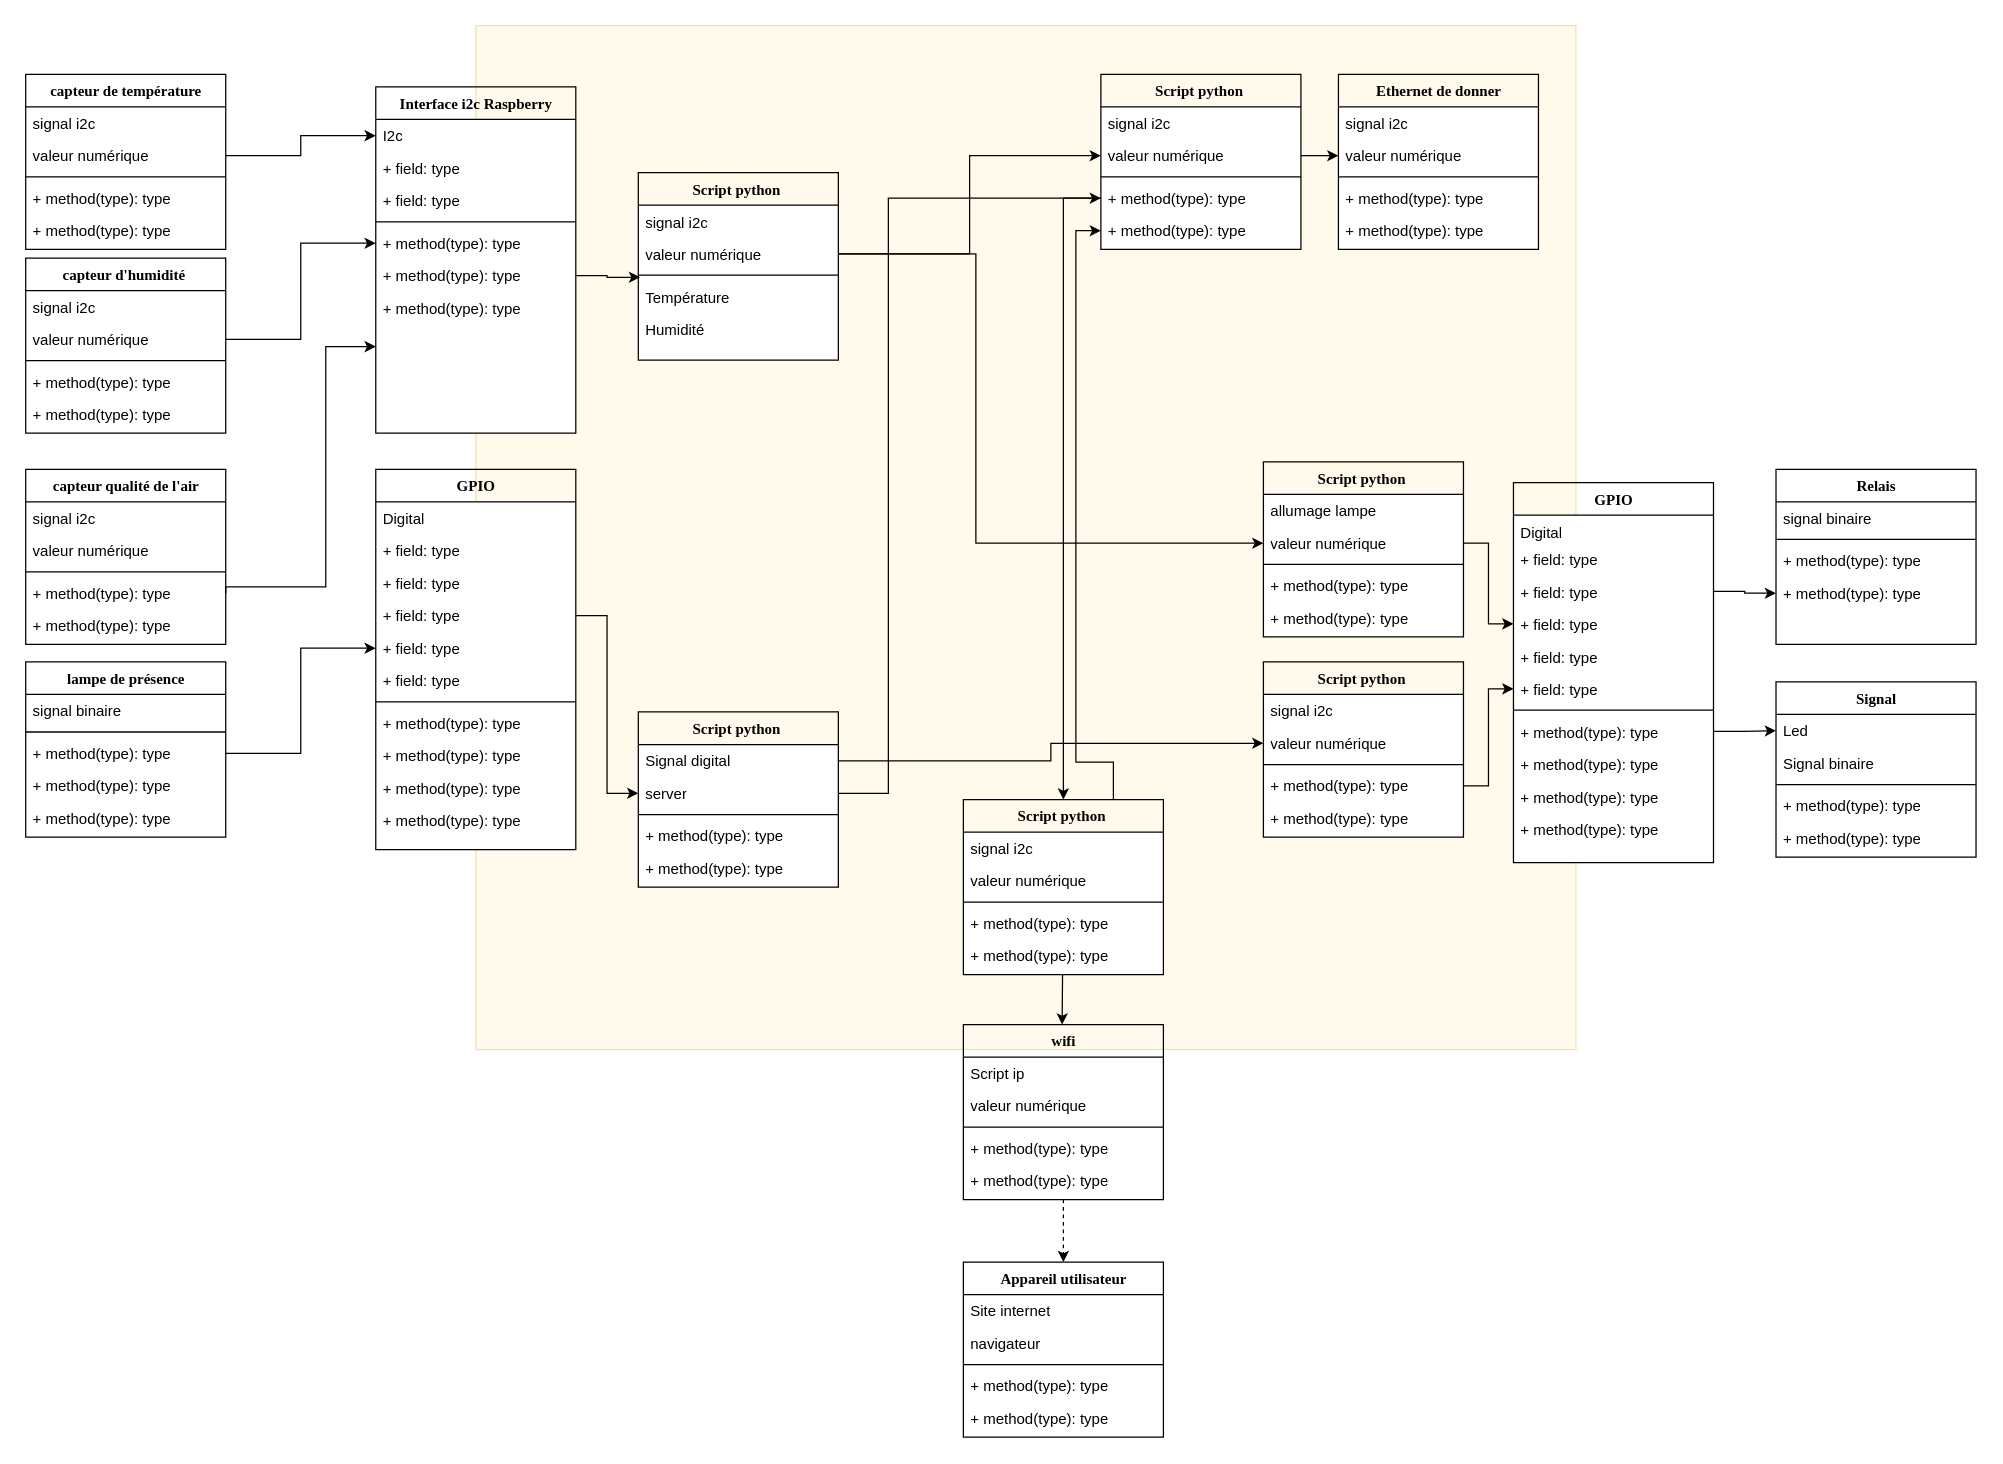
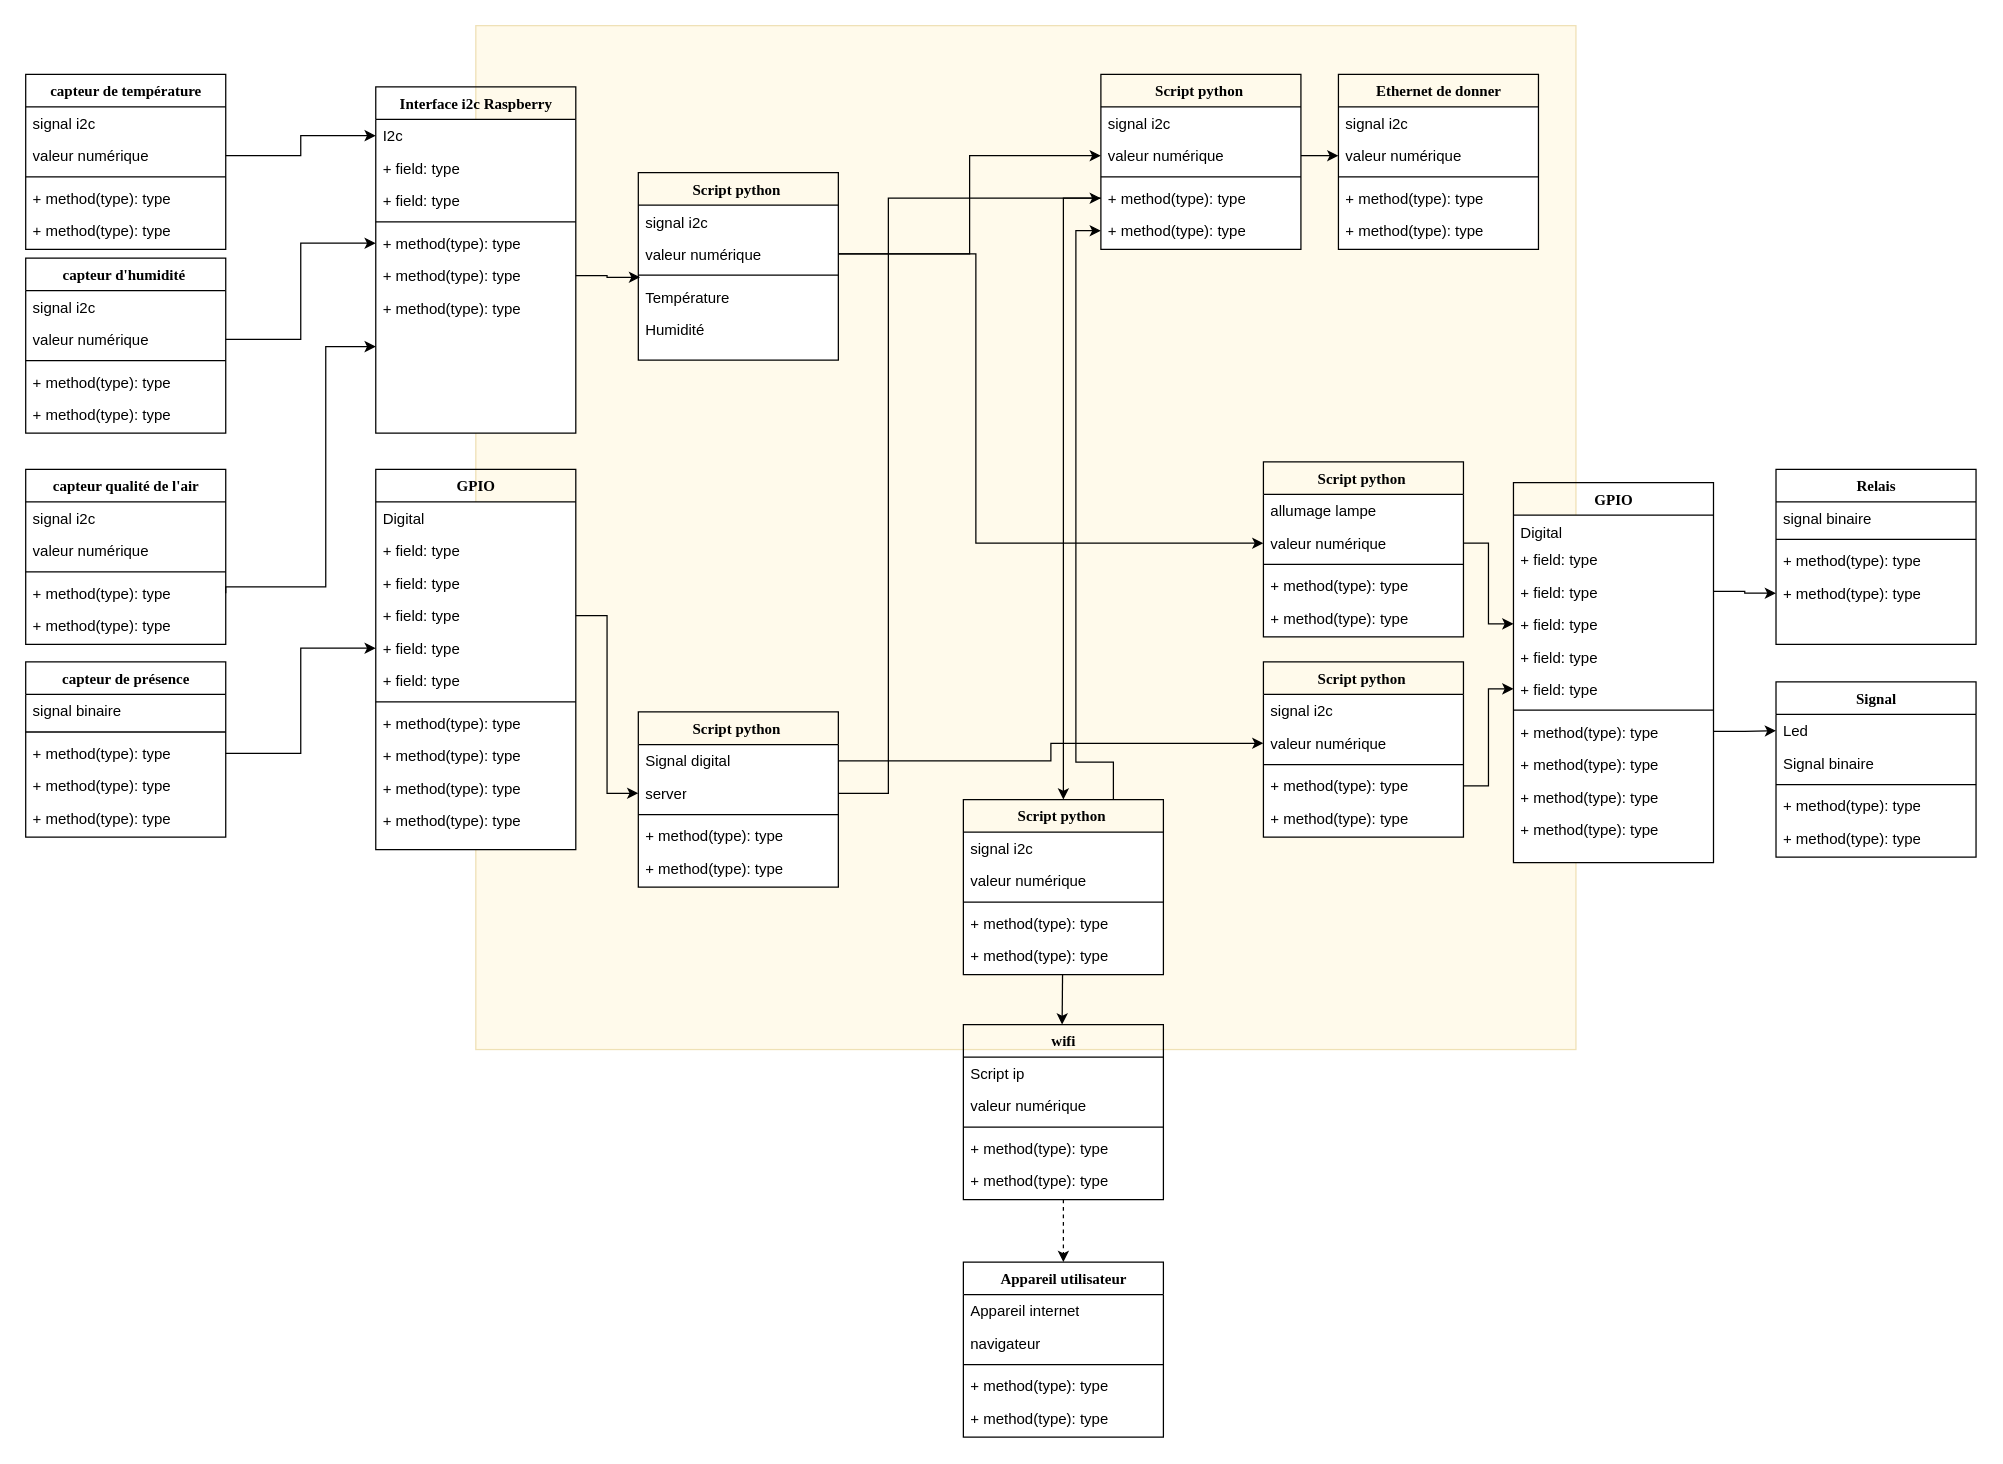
node "lampe de présence": label "lampe de présence" -> "capteur de présence"
node "Site internet": label "Site internet" -> "Appareil internet"
